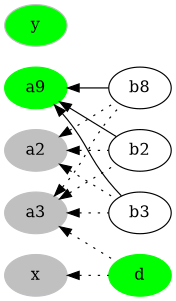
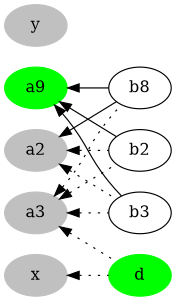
node "y": fillcolor green -> grey
edge "b8" -> "a2": style dotted -> solid
